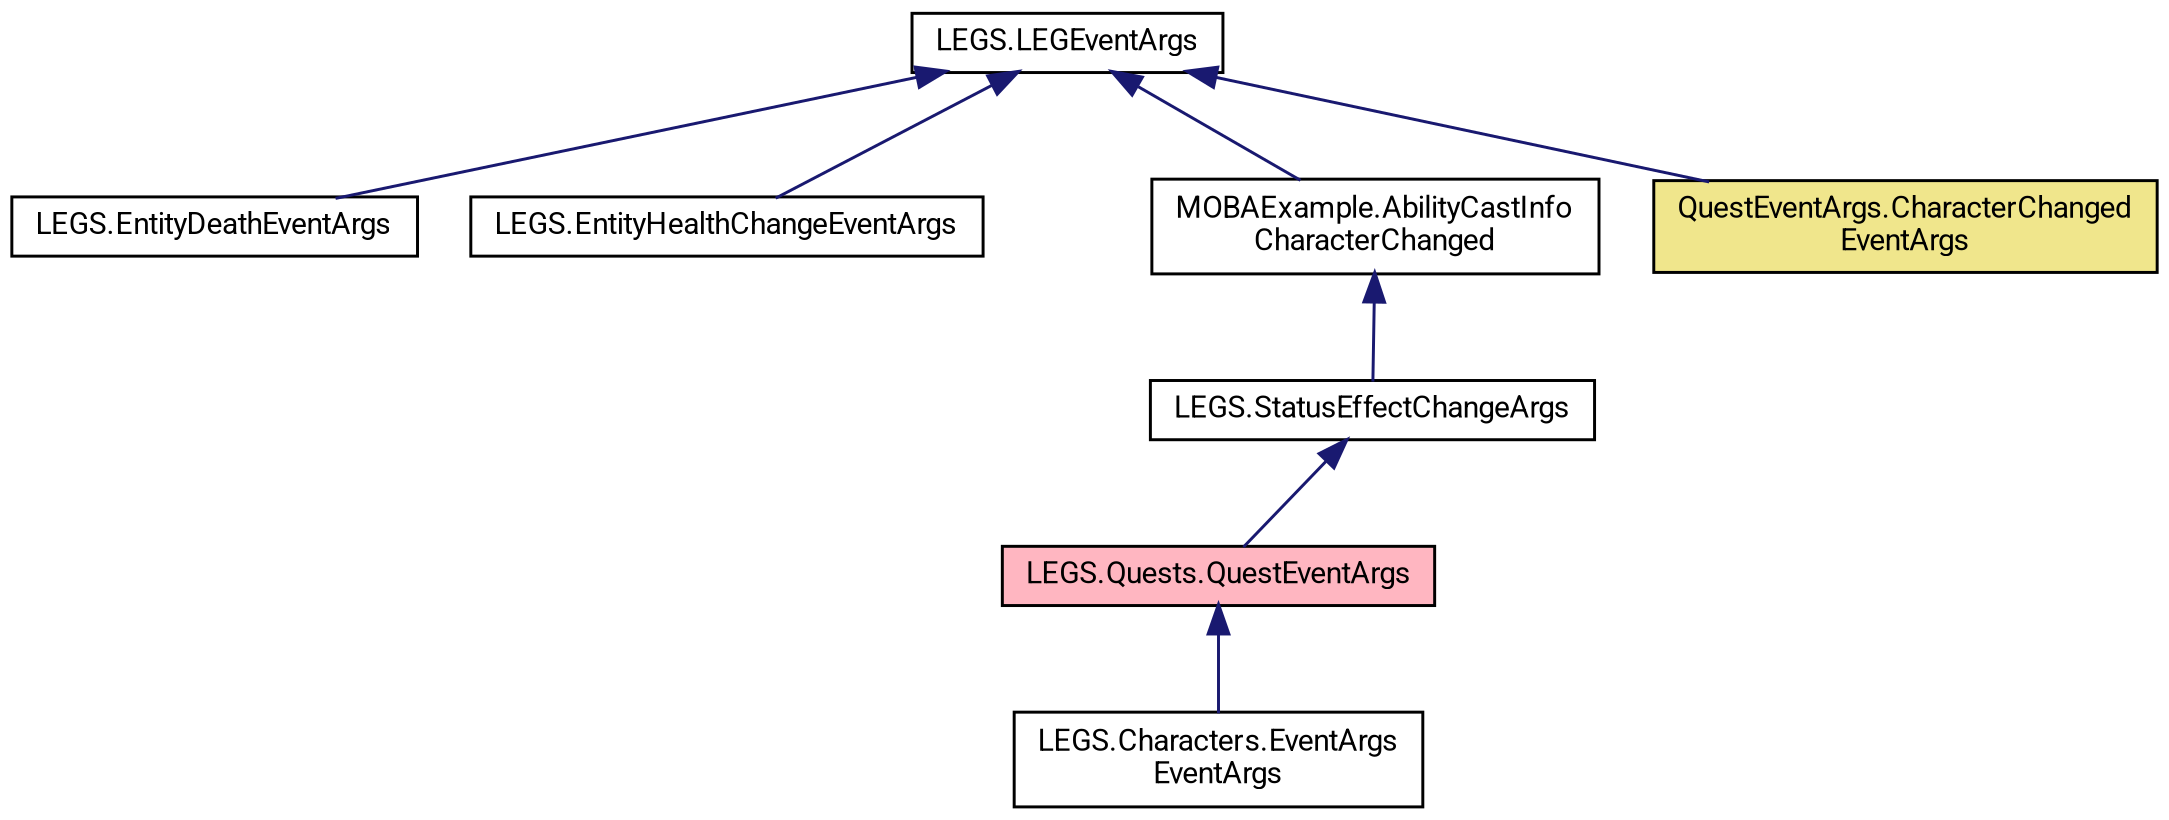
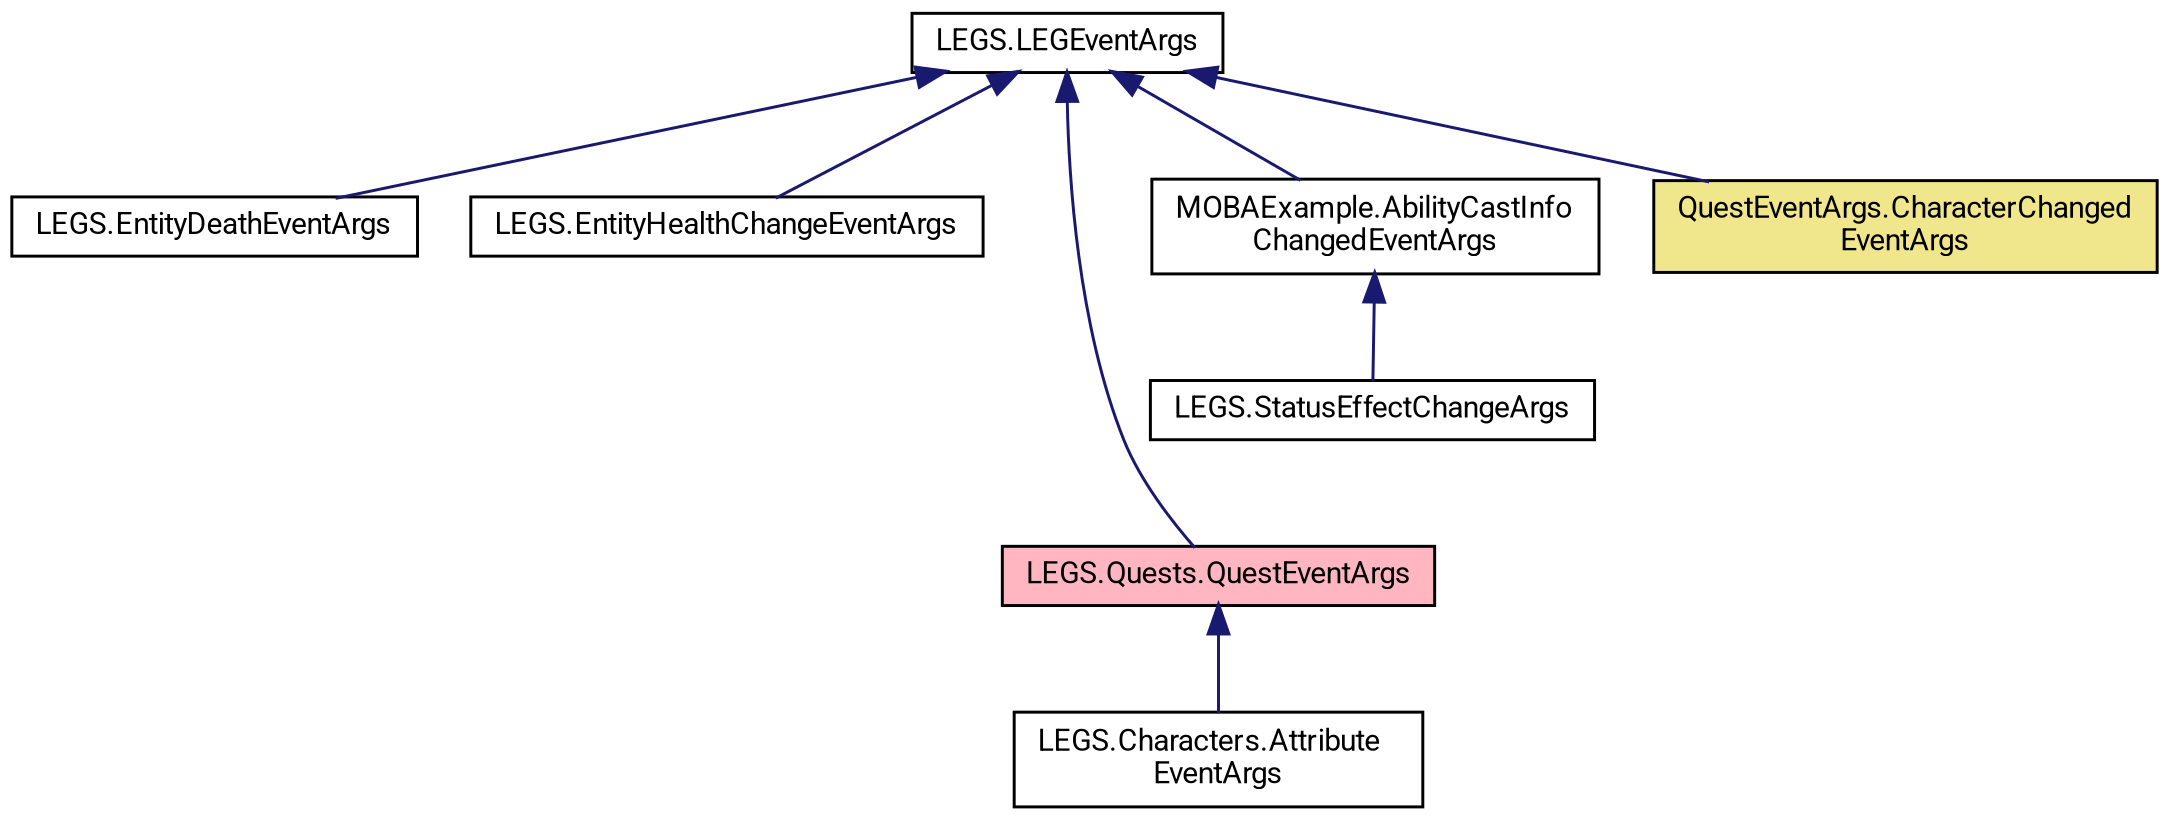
node "MOBAExample.AbilityCastInfo CharacterChanged": label "MOBAExample.AbilityCastInfo CharacterChanged" -> "MOBAExample.AbilityCastInfo ChangedEventArgs"
edge "LEGS.Quests.QuestEventArgs" -> "LEGS.StatusEffectChangeArgs": now "LEGS.Quests.QuestEventArgs" -> "LEGS.LEGEventArgs"
node "LEGS.Characters.EventArgs EventArgs": label "LEGS.Characters.EventArgs EventArgs" -> "LEGS.Characters.Attribute EventArgs"
